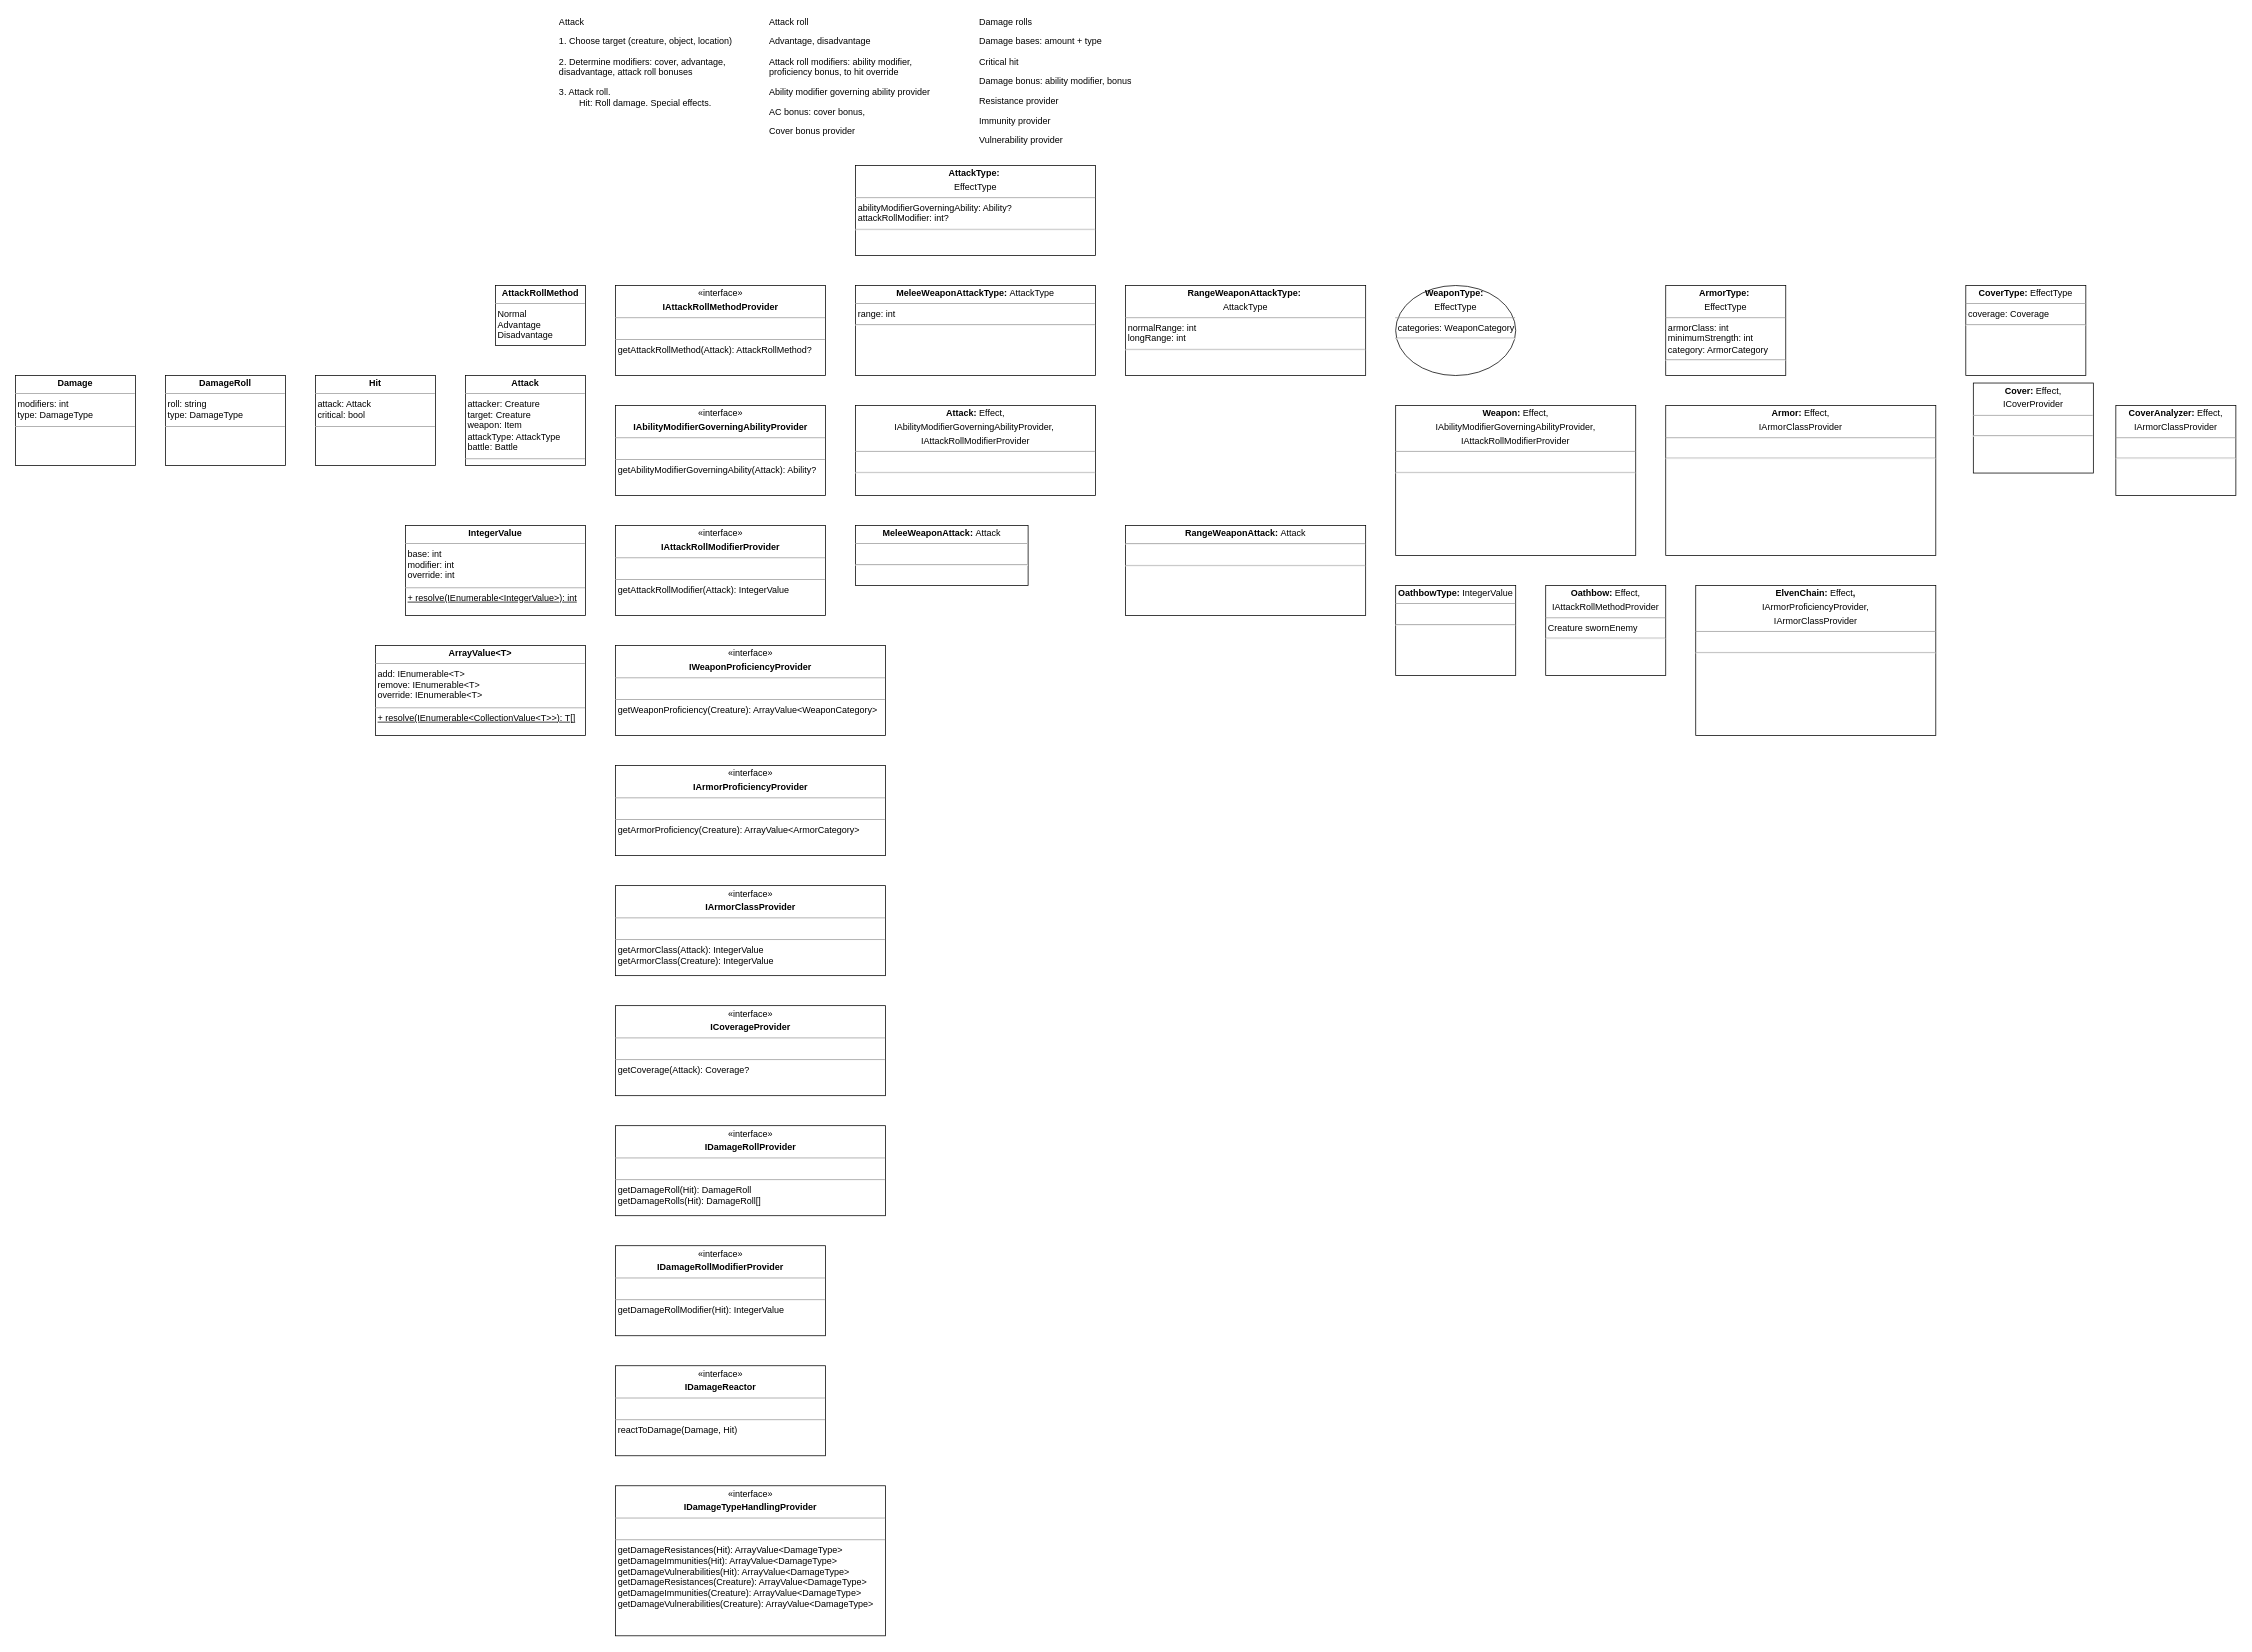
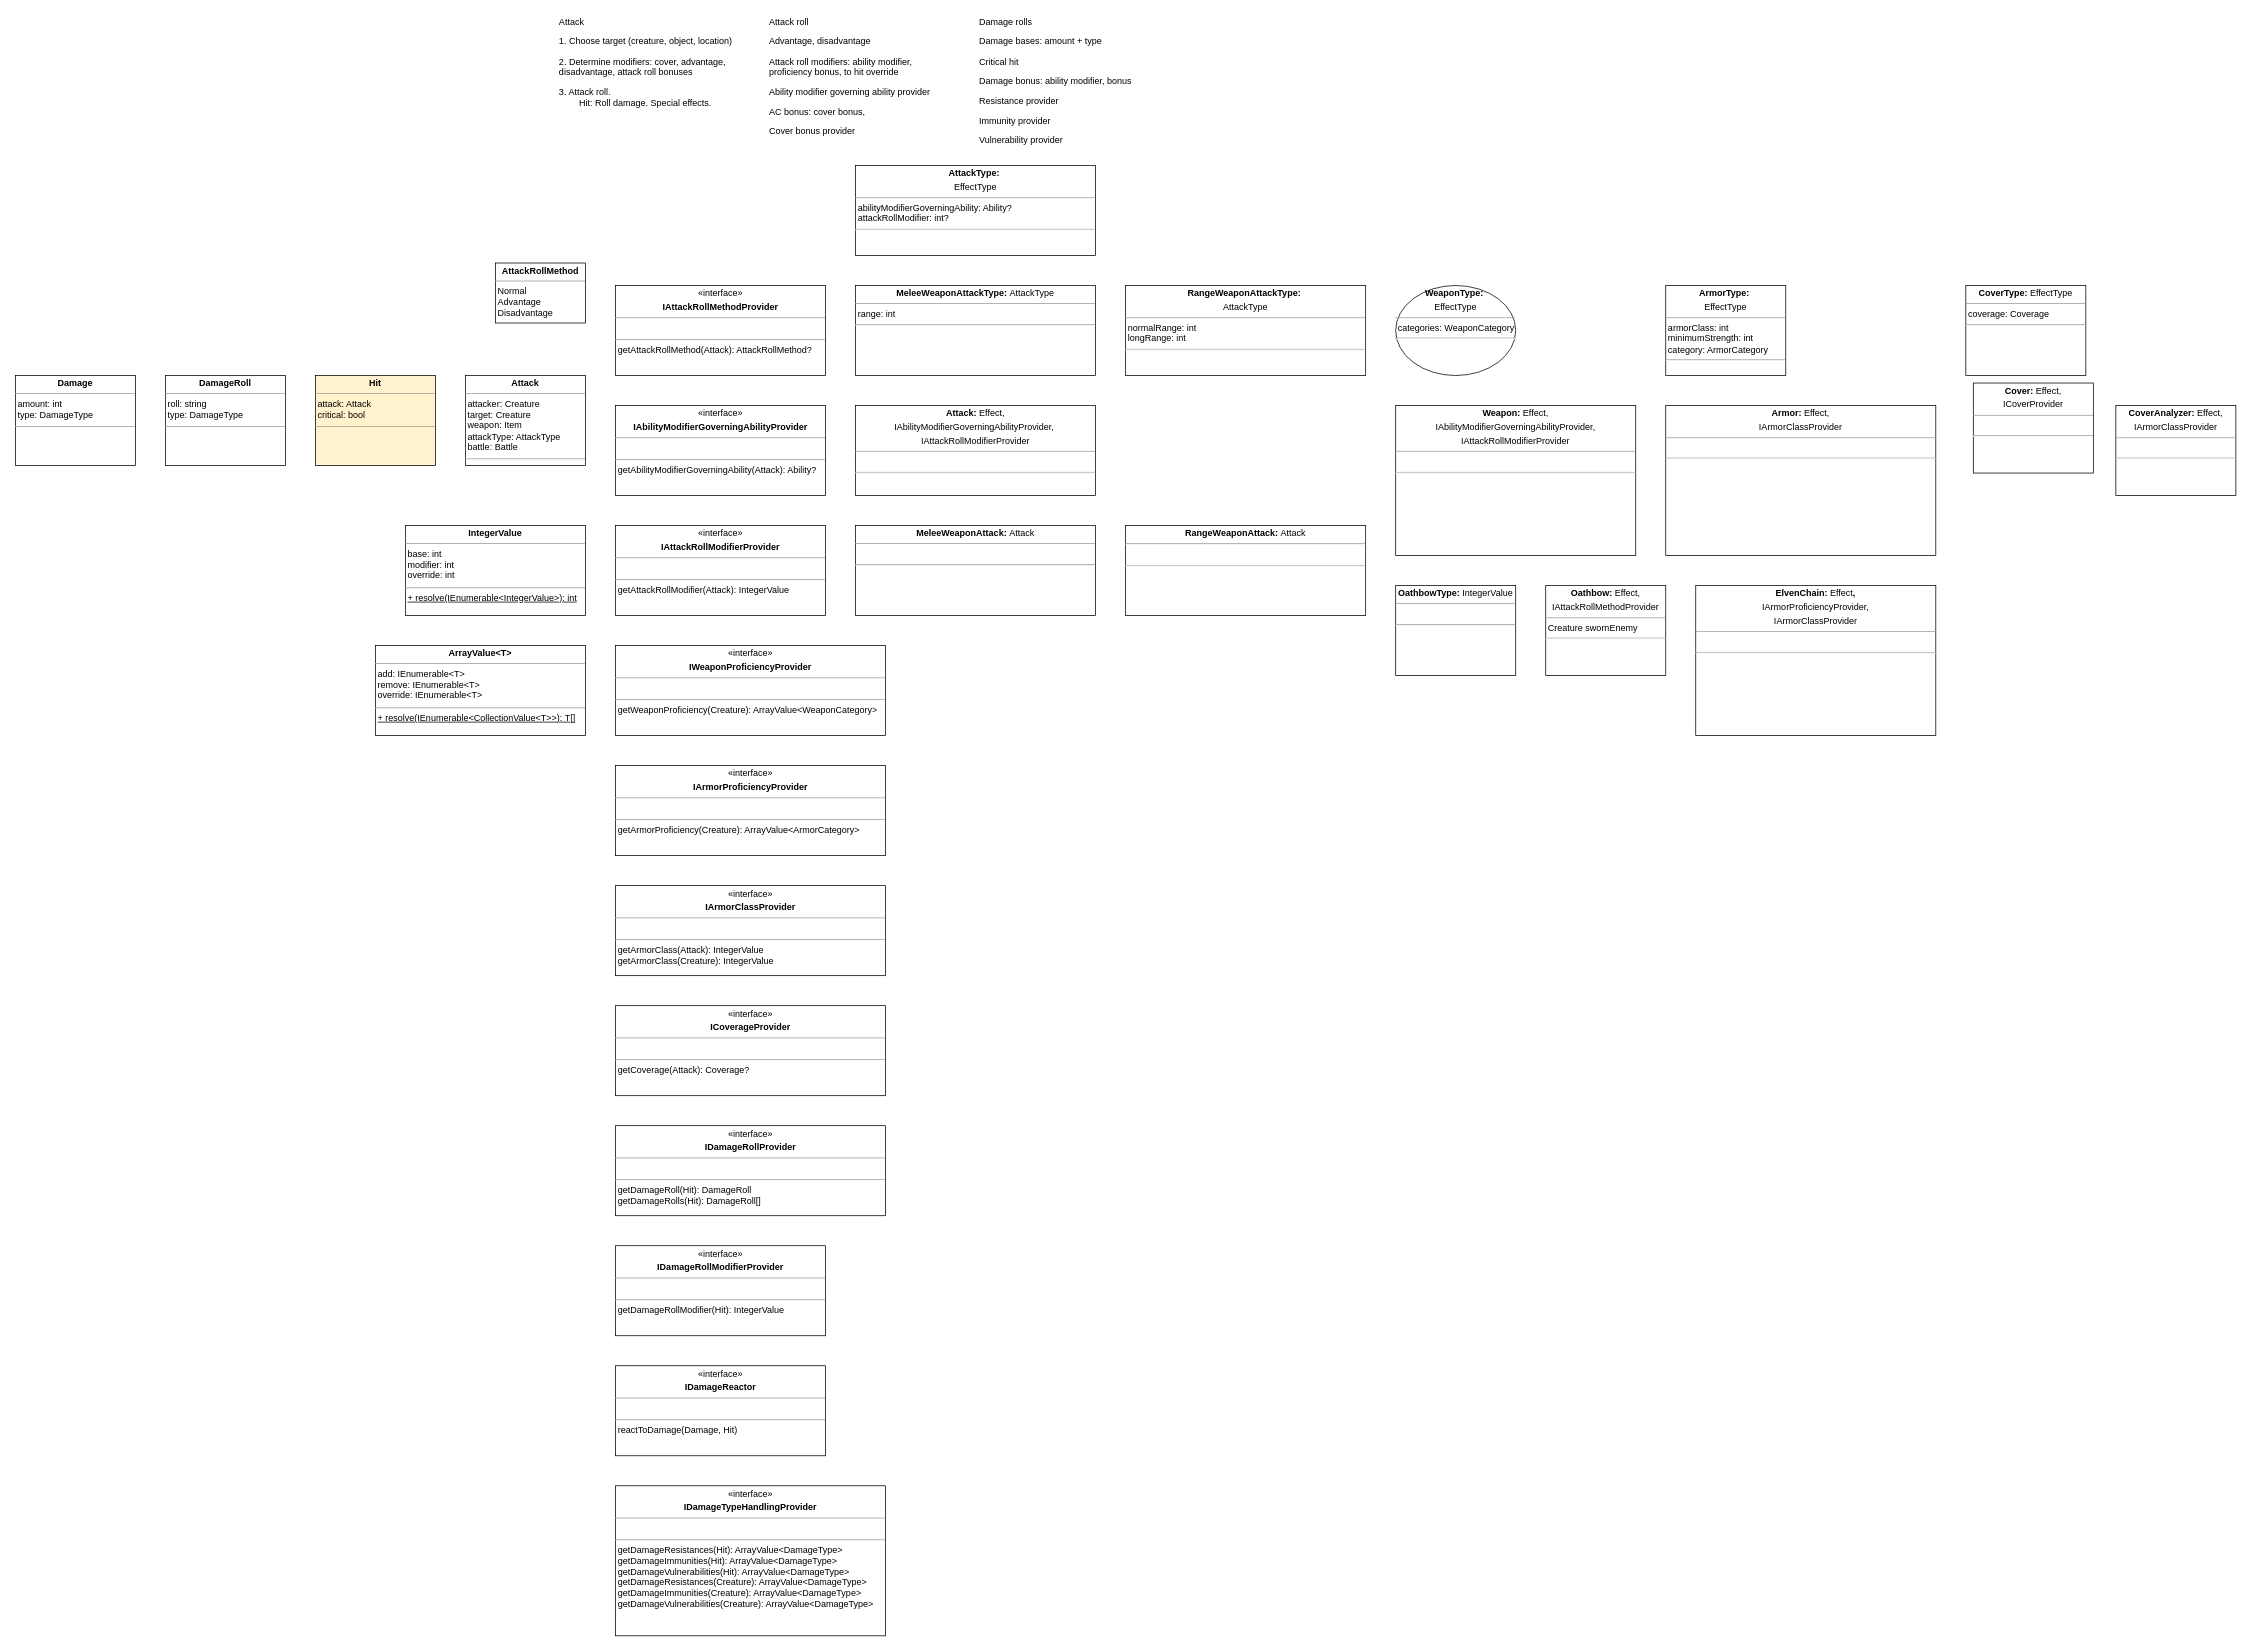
node "AttackRollMethod Normal Advantage Disadvantage": moved (540, 315) -> (540, 293)
node "Damage modifiers: int type: DamageType": label "Damage modifiers: int type: DamageType" -> "Damage amount: int type: DamageType"
node "Hit attack: Attack critical: bool": fillcolor #ffffff -> #fff2cc
node "MeleeWeaponAttack: Attack": size 173x60 -> 240x90
